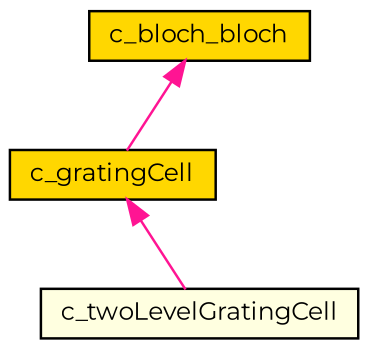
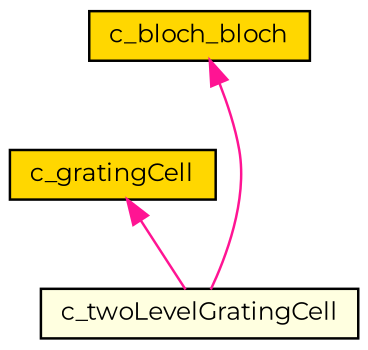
edge "c_gratingCell" -> "c_bloch_bloch": now "c_twoLevelGratingCell" -> "c_bloch_bloch"
